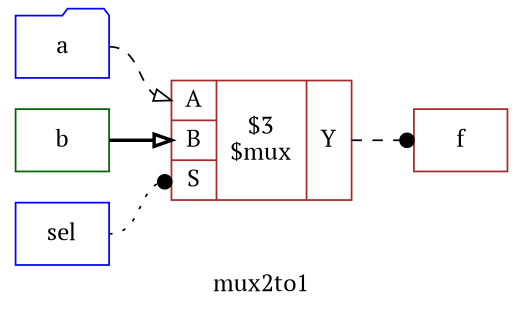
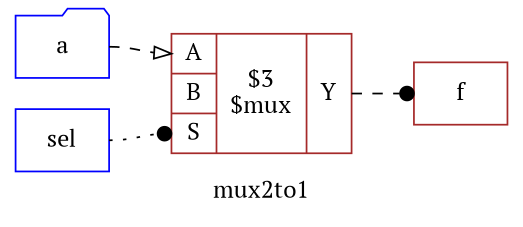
node "b": removed
